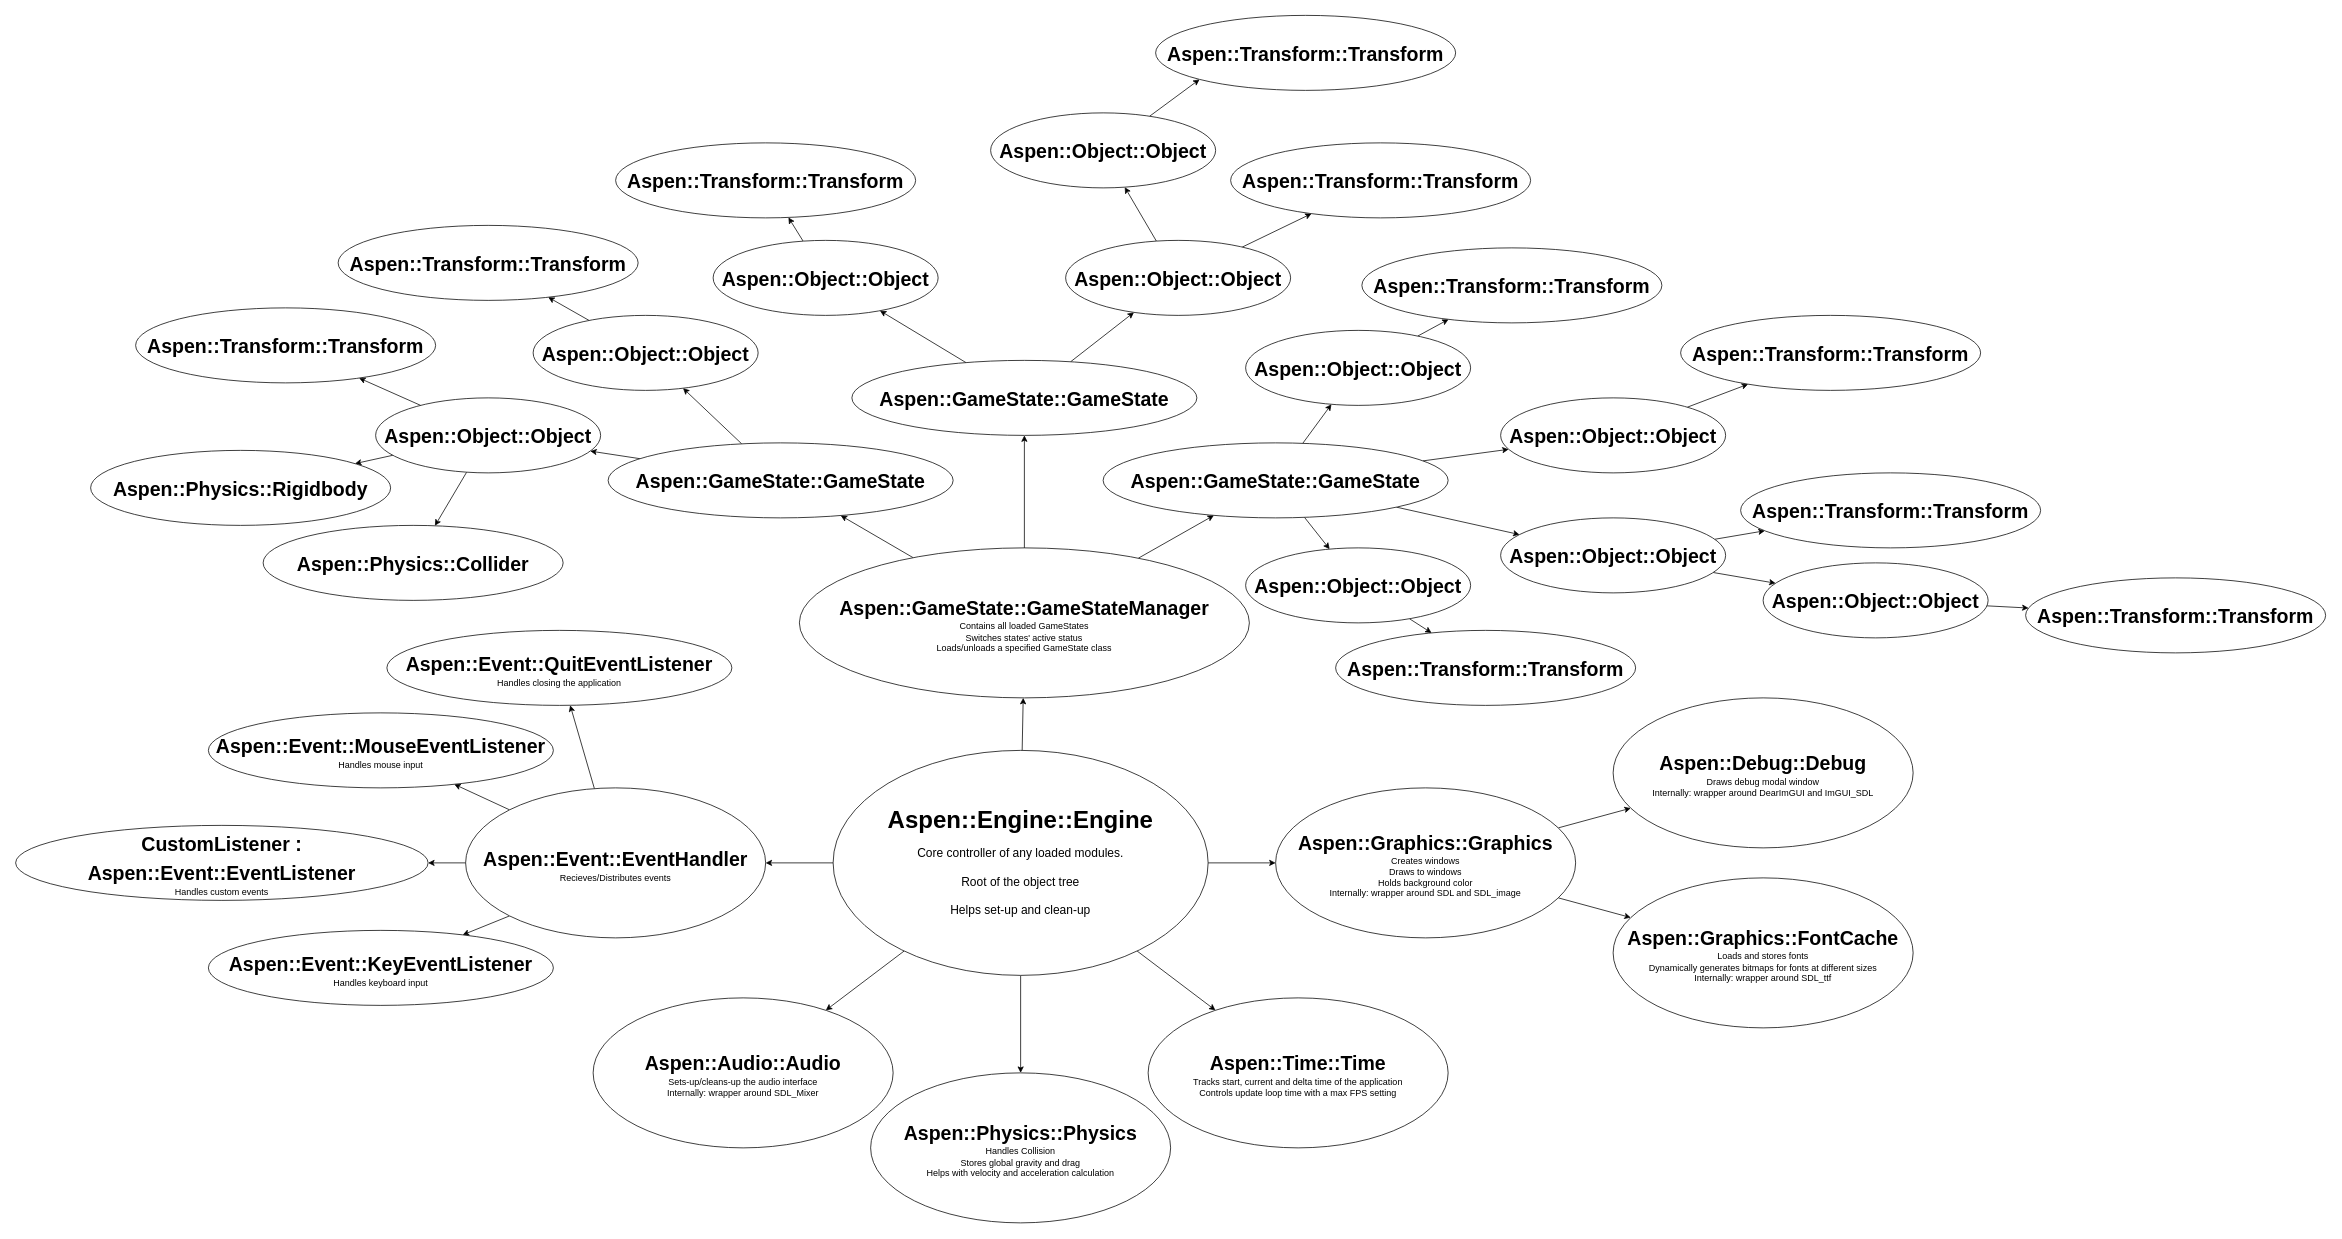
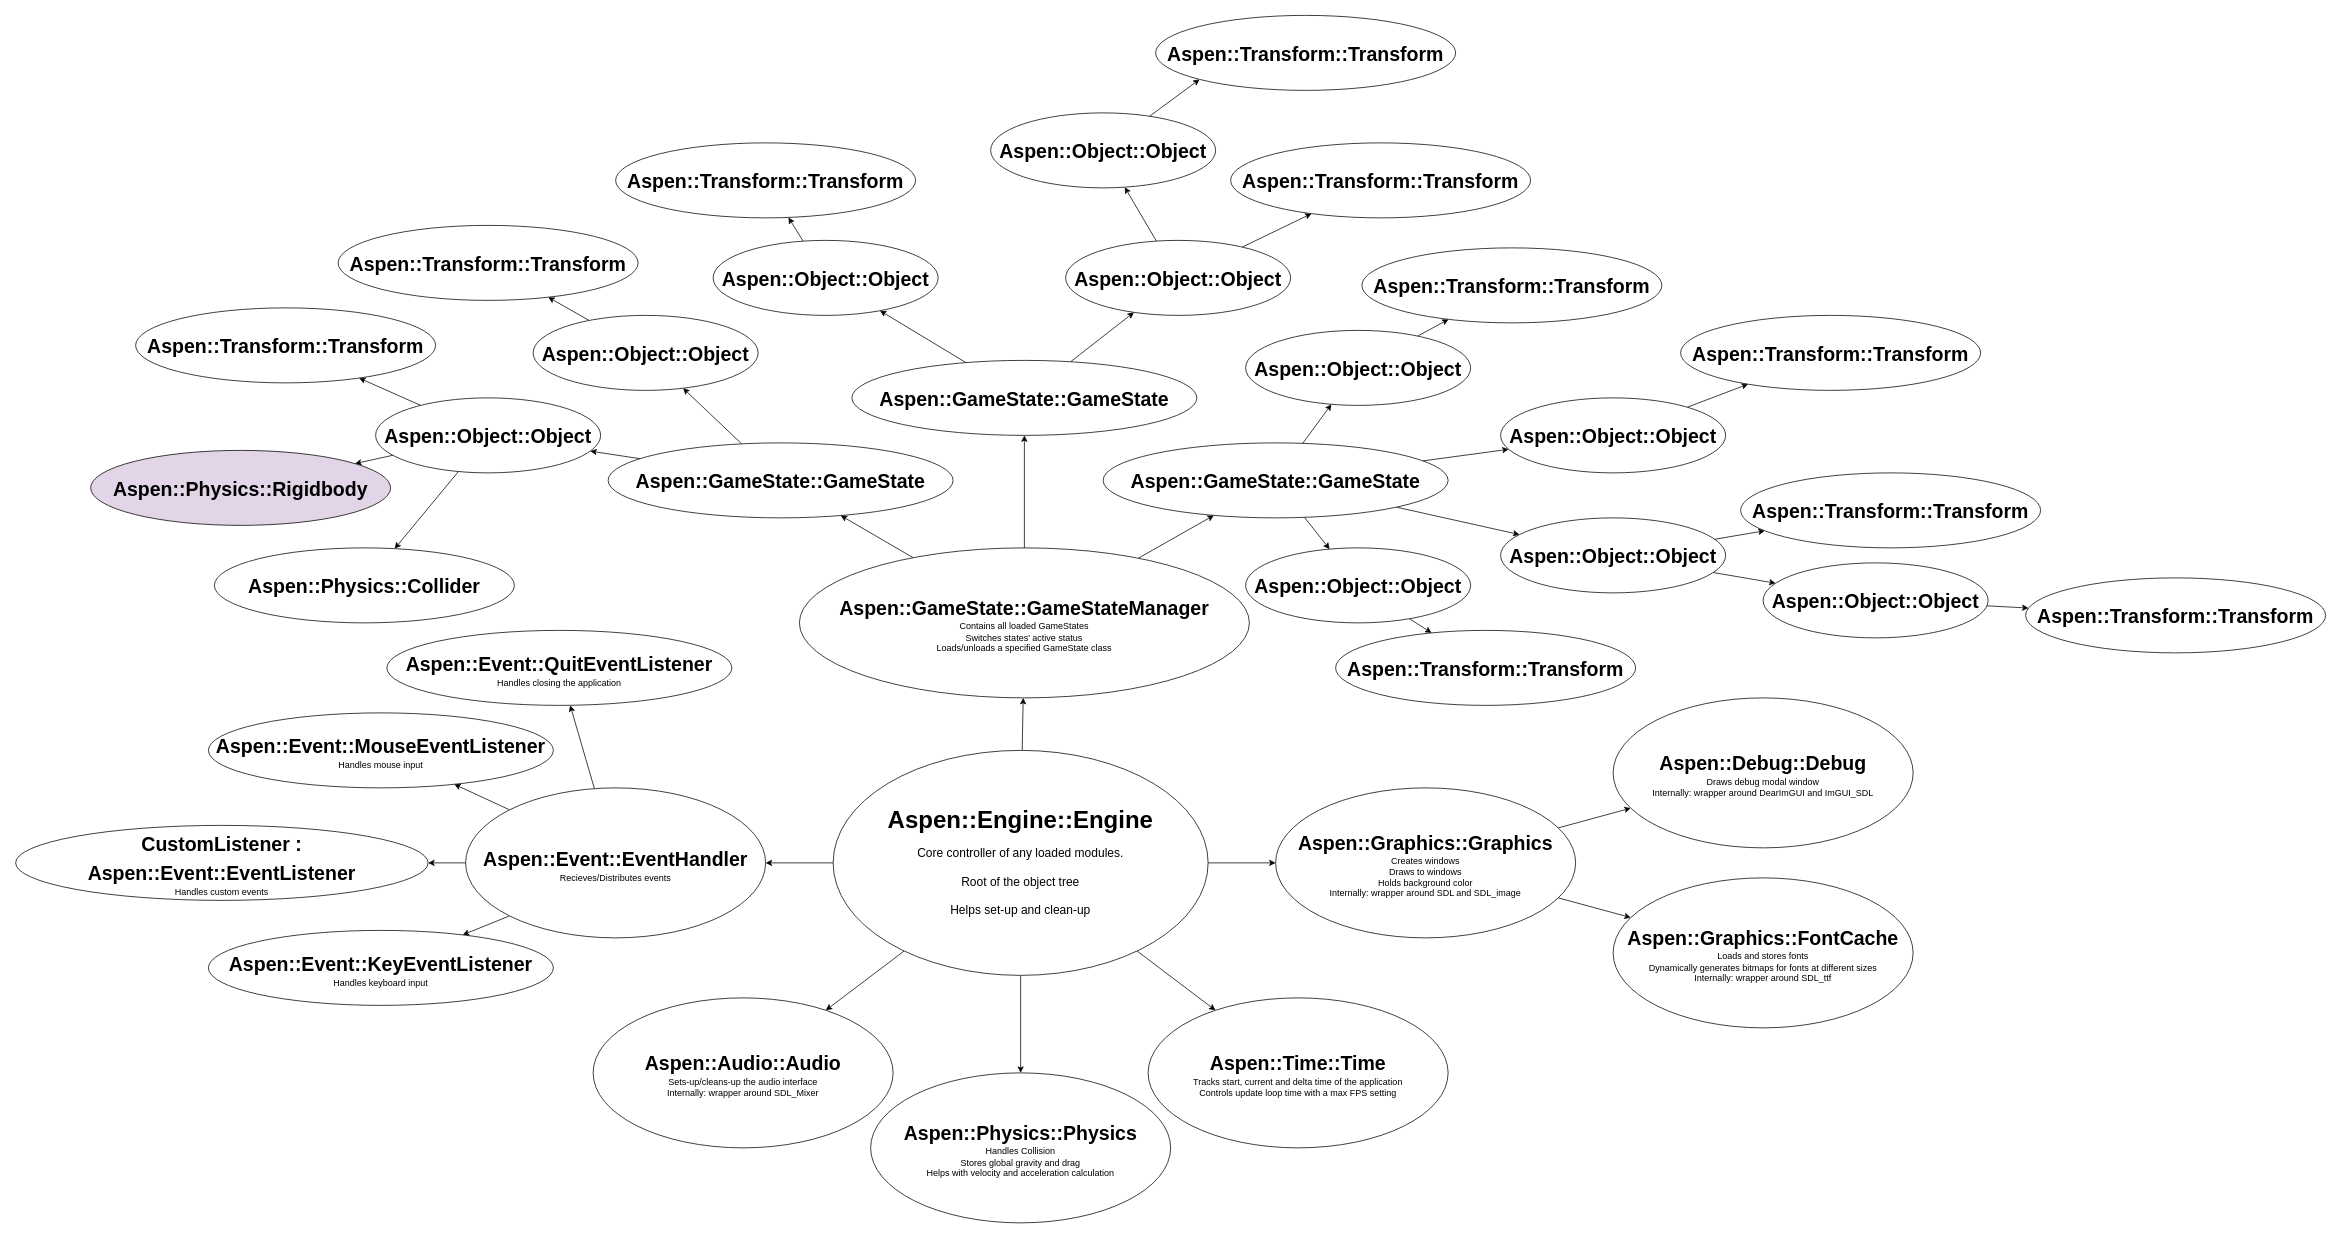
node "Aspen::Physics::Rigidbody": fillcolor #ffffff -> #e1d5e7
node "Aspen::Physics::Collider": moved (413, 563) -> (364, 585)
